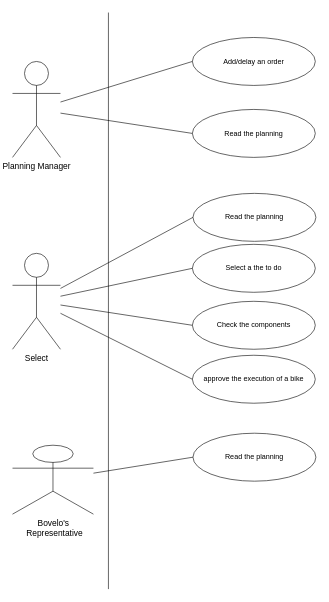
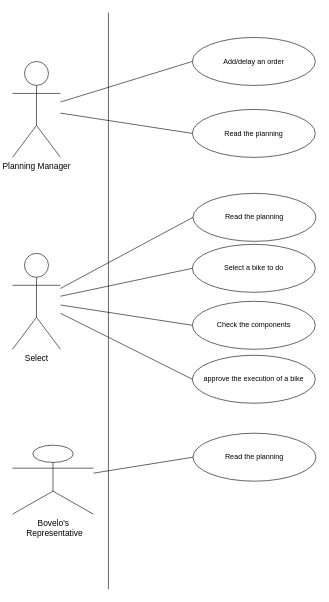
node "Select a the to do": label "Select a the to do" -> "Select a bike to do"
